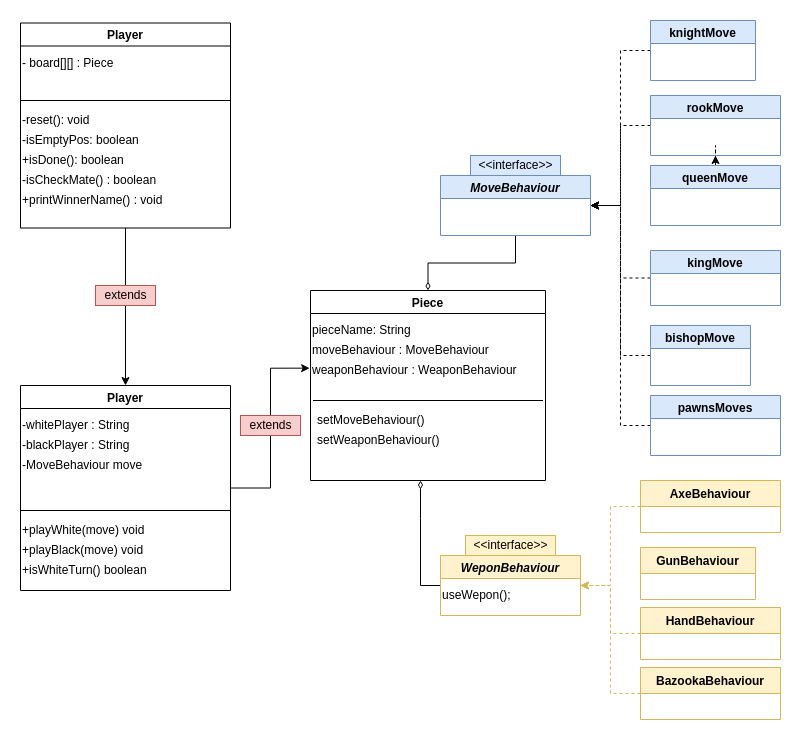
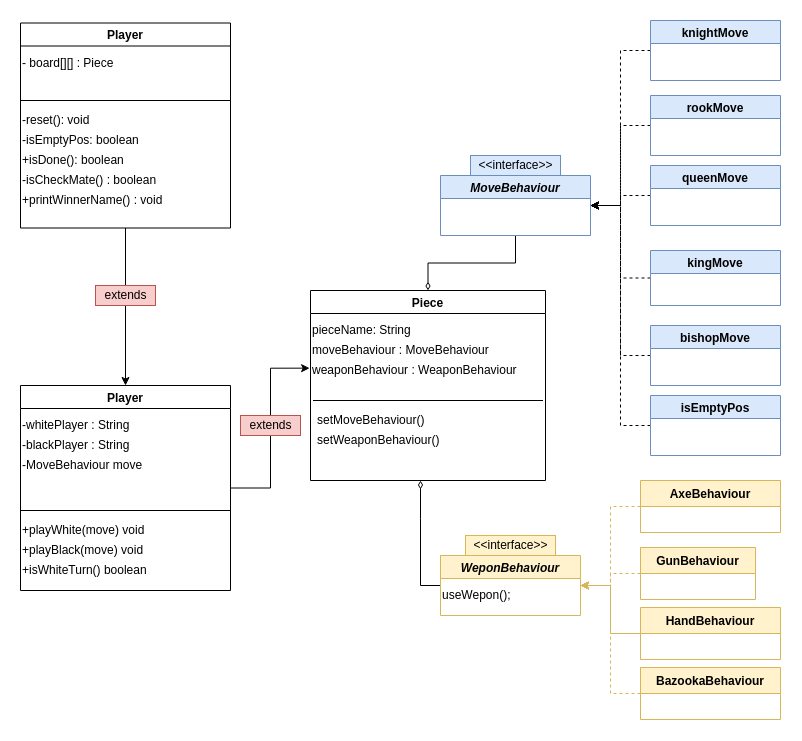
node "knightMove": size 105x60 -> 130x60
edge "queenMove" -> "rookMove": now "queenMove" -> "MoveBehaviour"
node "bishopMove": size 100x60 -> 130x60
node "pawnsMoves": label "pawnsMoves" -> "isEmptyPos"
edge "GunBehaviour" -> "WeponBehaviour": added
edge "HandBehaviour" -> "WeponBehaviour": style dashed -> solid
